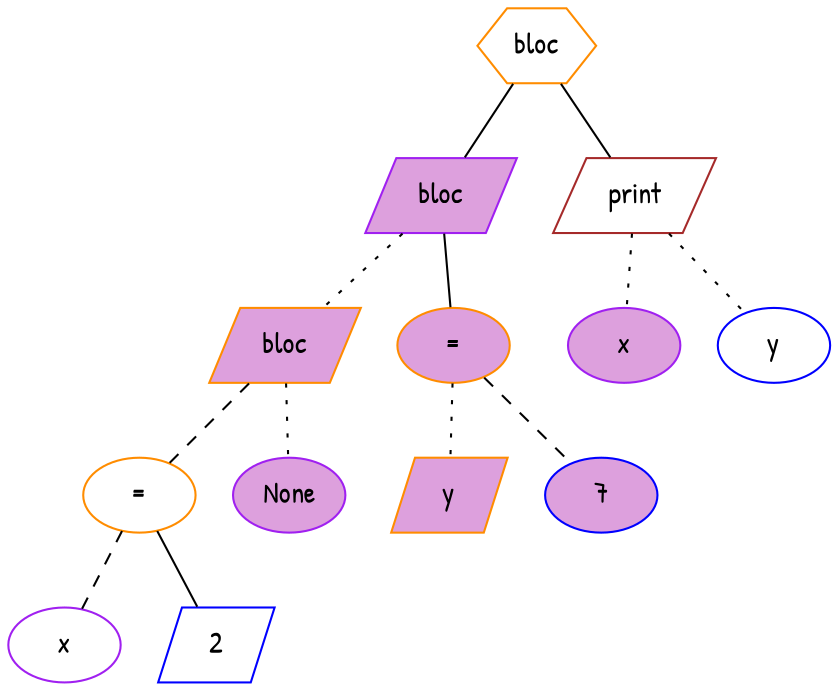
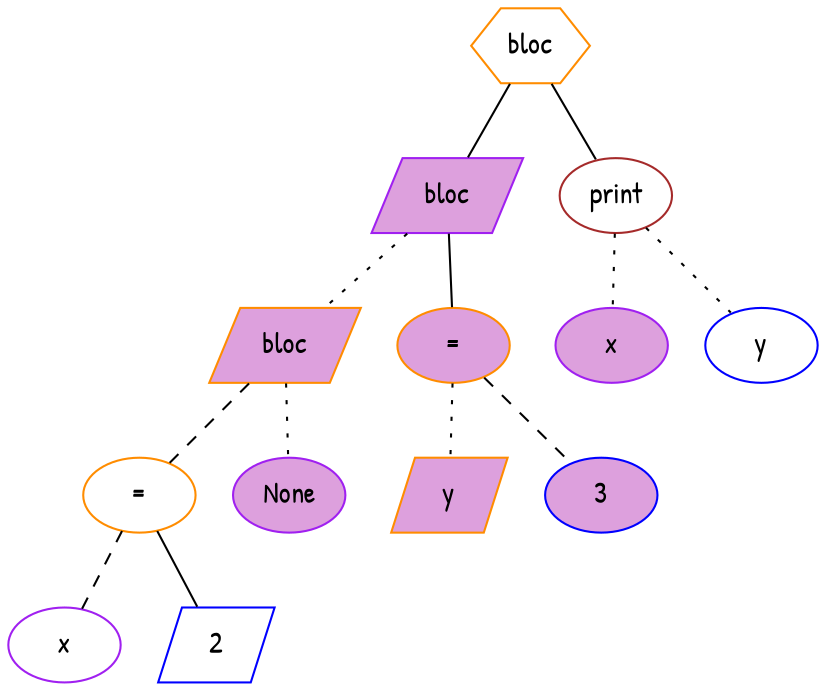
node "print": shape parallelogram -> ellipse
node "7": label "7" -> "3"
